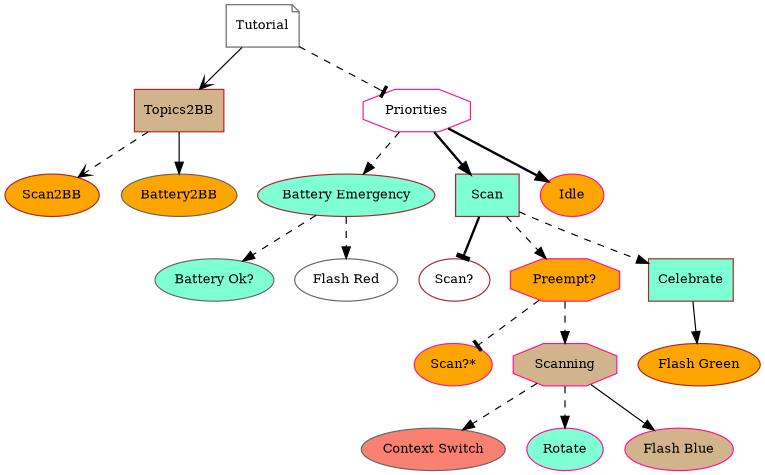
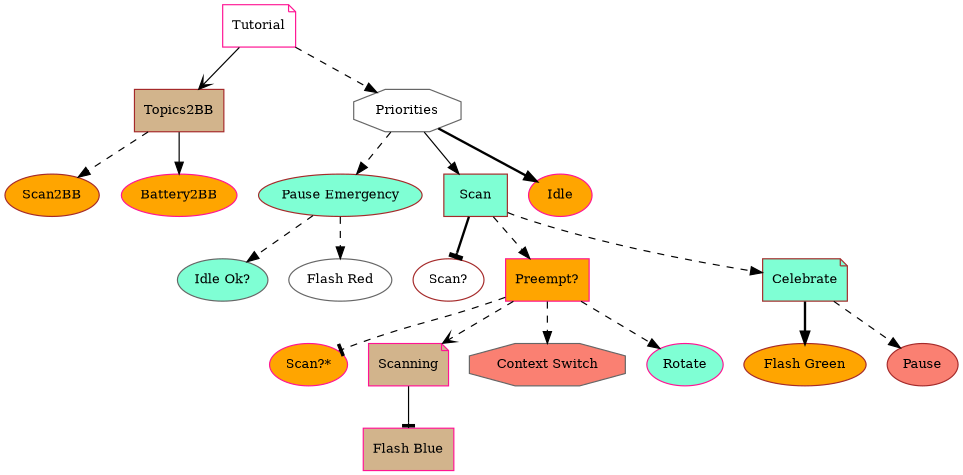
node "Tutorial": color gray40 -> deeppink
edge "Tutorial" -> "Priorities": arrowhead tee -> normal
node "Priorities": color deeppink -> gray40
edge "Priorities" -> "Scan": style bold -> solid
edge "Topics2BB" -> "Scan2BB": arrowhead vee -> normal
node "Battery2BB": color gray40 -> deeppink
node "Battery Emergency": label "Battery Emergency" -> "Pause Emergency"
node "Battery Ok?": label "Battery Ok?" -> "Idle Ok?"
node "Preempt?": shape octagon -> box
node "Celebrate": shape box -> note
edge "Preempt?" -> "Scanning": arrowhead normal -> vee
edge "Celebrate" -> "Flash Green": style solid -> bold
node "Scanning": shape octagon -> note
node "Pause": added
edge "Scanning" -> "Rotate": now "Preempt?" -> "Rotate"
edge "Scanning" -> "Context Switch": now "Preempt?" -> "Context Switch"
edge "Scanning" -> "Flash Blue": arrowhead normal -> tee
node "Context Switch": shape ellipse -> octagon
node "Flash Blue": shape ellipse -> box
